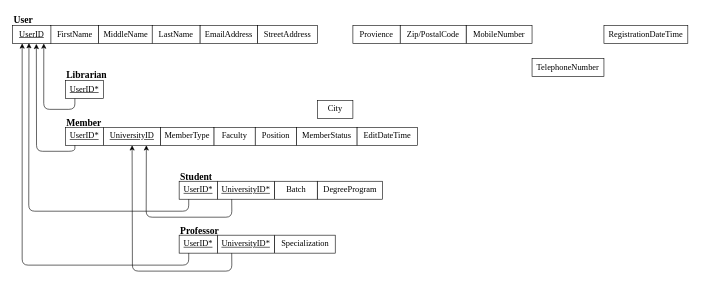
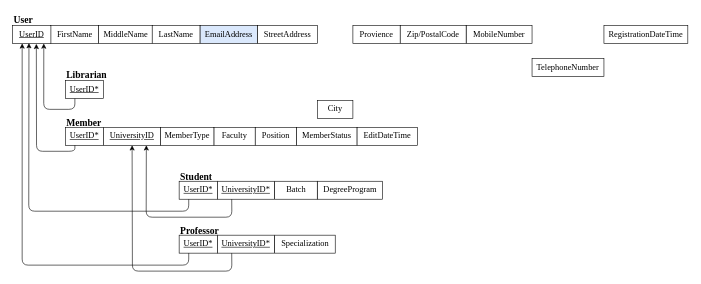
node "EmailAddress": fillcolor #ffffff -> #dae8fc
